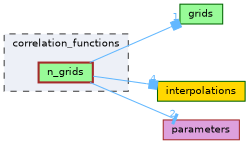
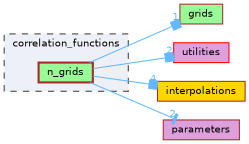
node "grids": color darkgreen -> brown
node "utilities": added
node "interpolations": color darkgreen -> brown
